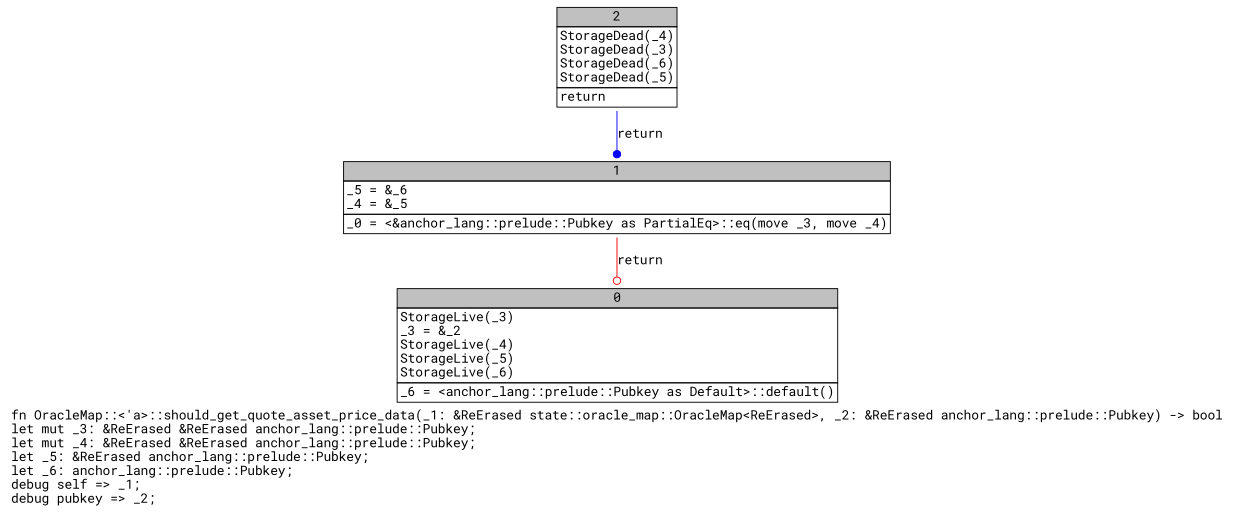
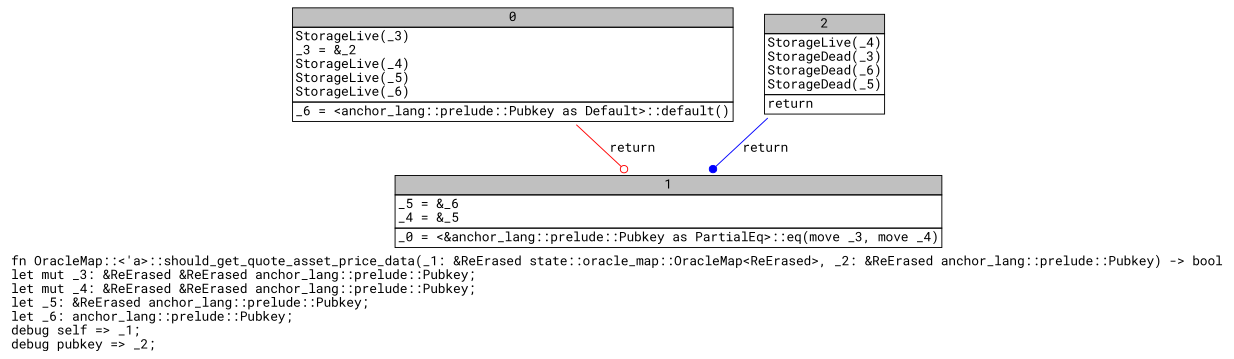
node "2": text "StorageDead(_4)" -> "StorageLive(_4)"
edge "1" -> "0": reversed
